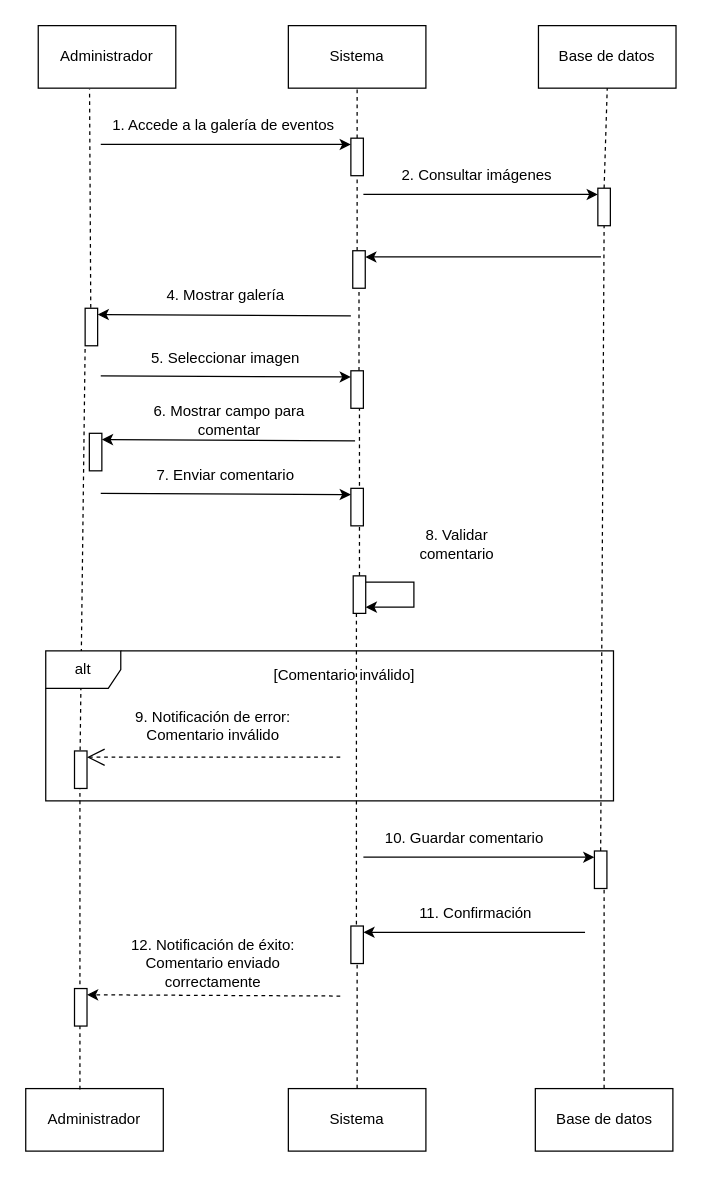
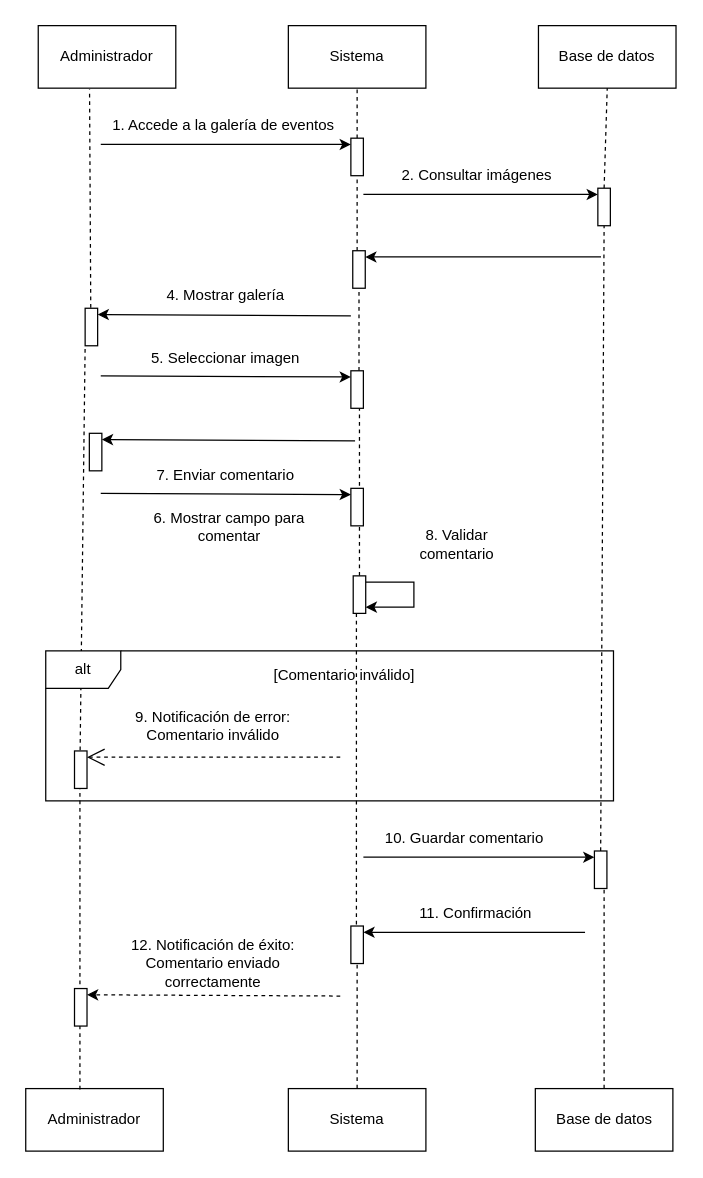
node "6. Mostrar campo para comentar": moved (230, 421) -> (230, 527)
